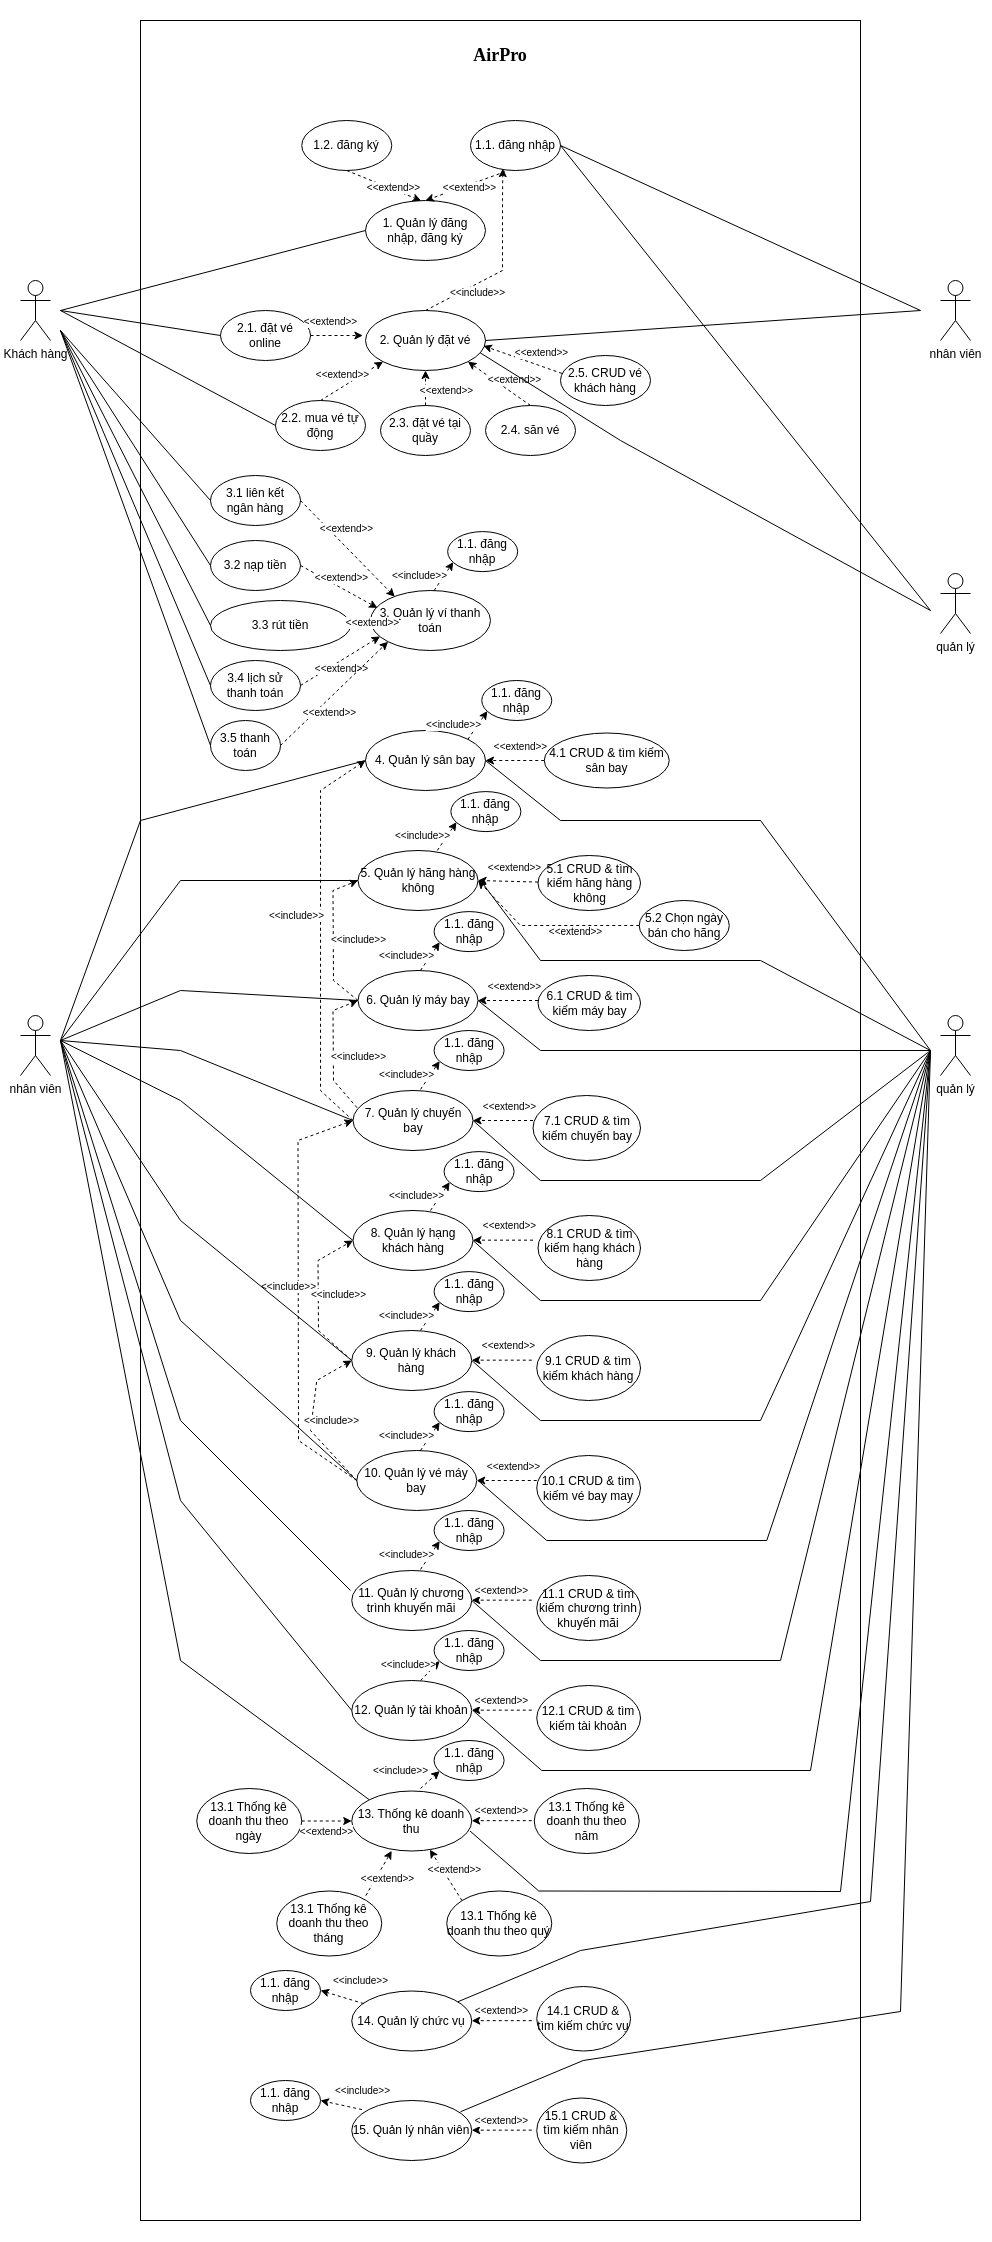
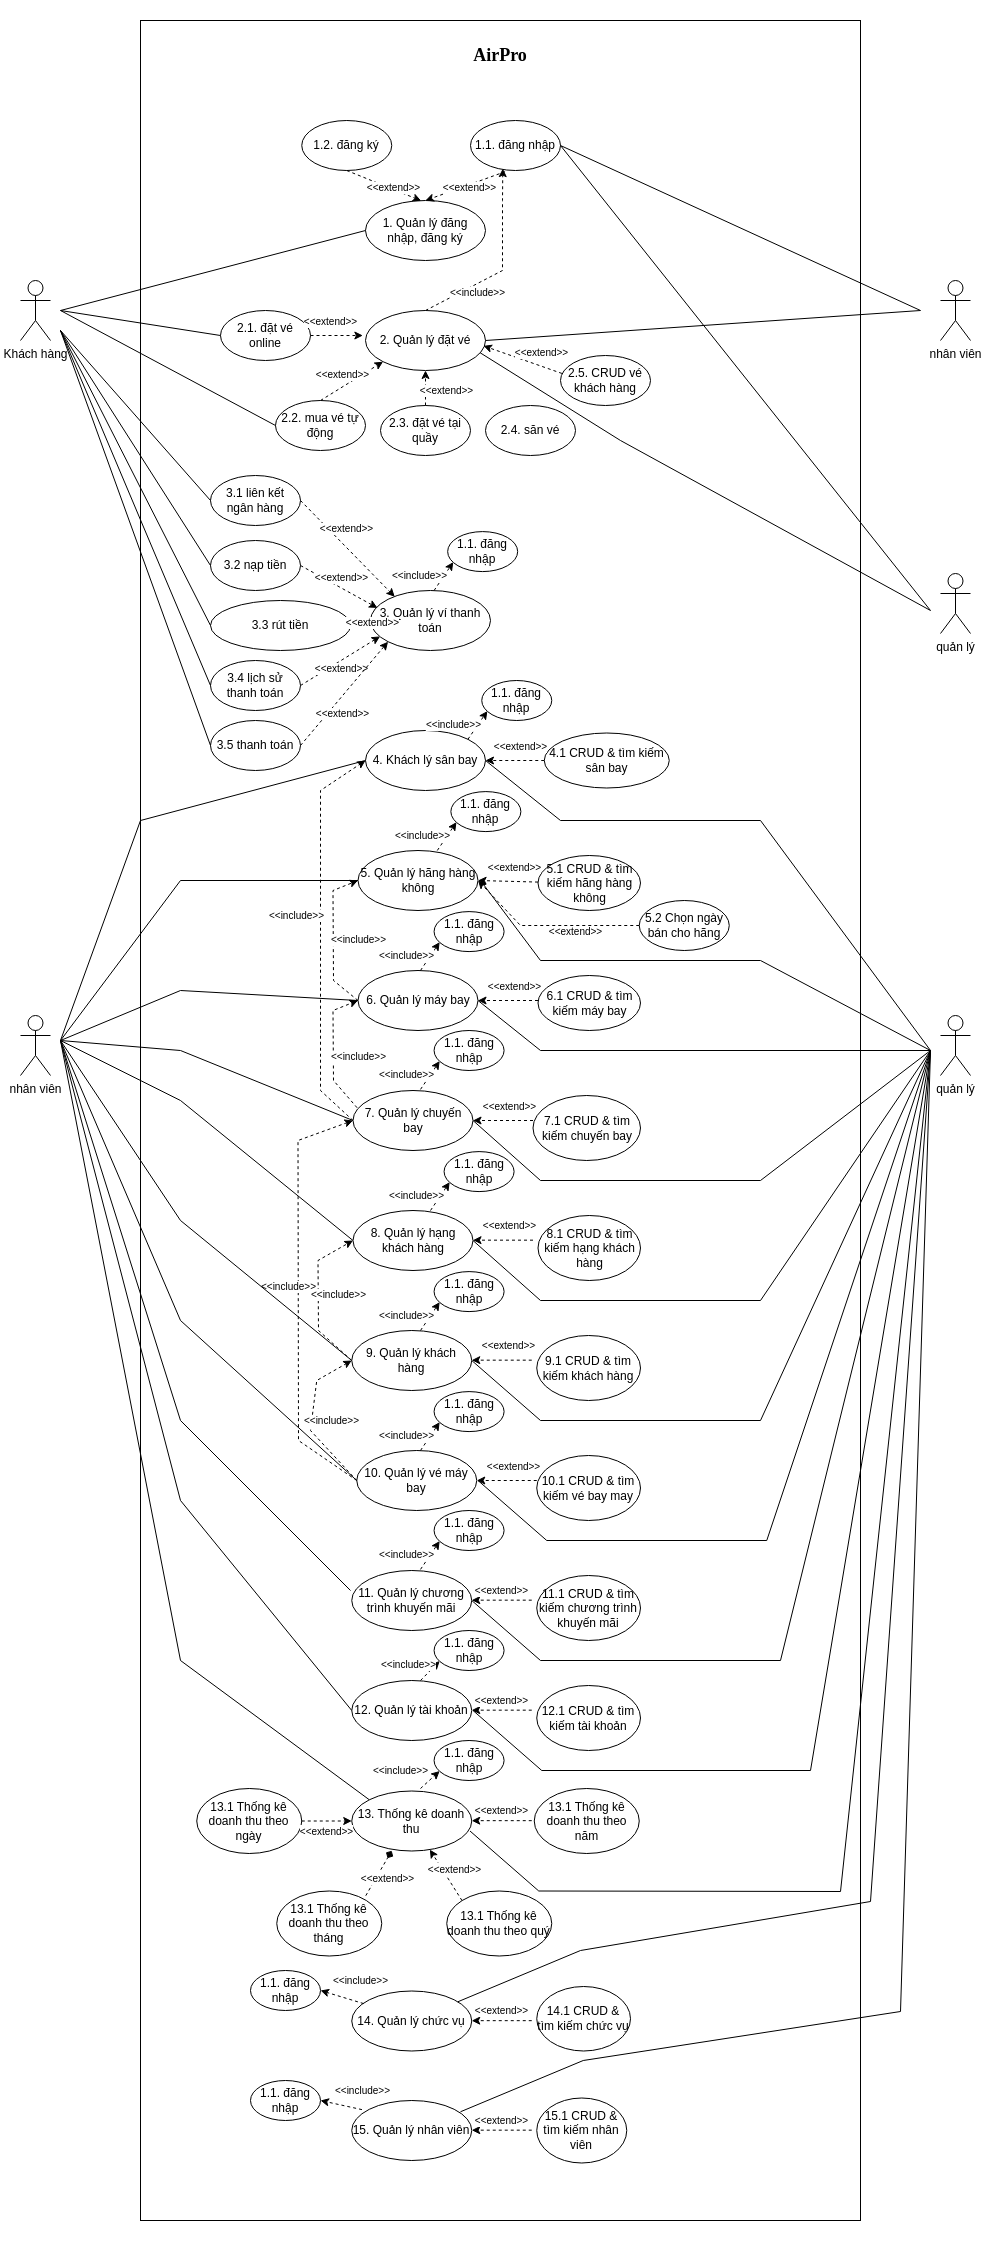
edge "2.4. săn vé" -> "2. Quản lý đặt vé": removed, label "<<extend>>"
node "3.5 thanh toán": size 70x50 -> 90x50
node "4. Quản lý sân bay": label "4. Quản lý sân bay" -> "4. Khách lý sân bay"
edge "13.1 Thống kê doanh thu theo tháng" -> "13. Thống kê doanh thu": arrowhead classic -> diamond
